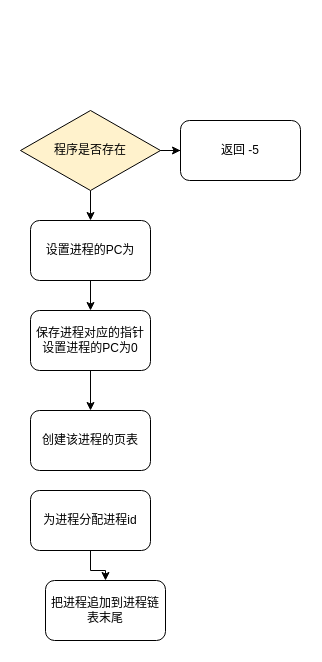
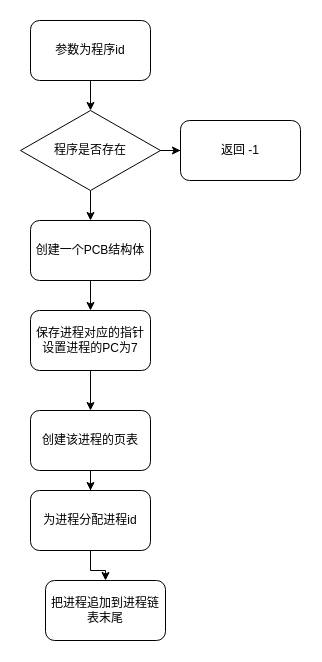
node "参数为程序id": added
edge "参数为程序id" -> "程序是否存在": added
node "程序是否存在": fillcolor #fff2cc -> #ffffff
node "返回 -5": label "返回 -5" -> "返回 -1"
node "设置进程的PC为": label "设置进程的PC为" -> "创建一个PCB结构体"
node "保存进程对应的指针 设置进程的PC为0": label "保存进程对应的指针 设置进程的PC为0" -> "保存进程对应的指针 设置进程的PC为7"
edge "创建该进程的页表" -> "为进程分配进程id": added
